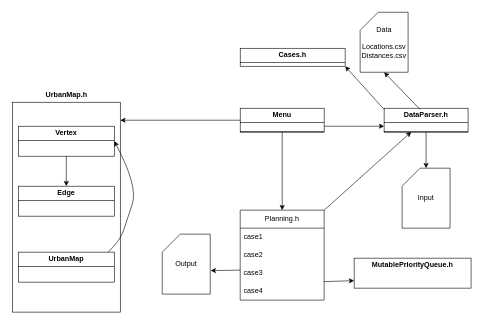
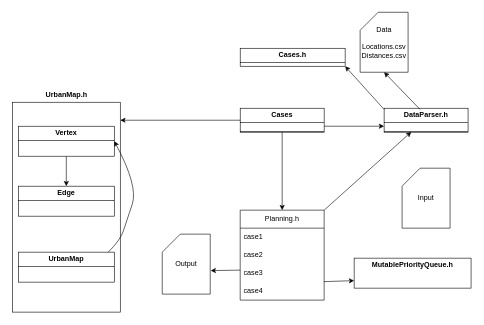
node "Menu": label "Menu" -> "Cases"
edge "DataParser.h" -> "Input": removed
